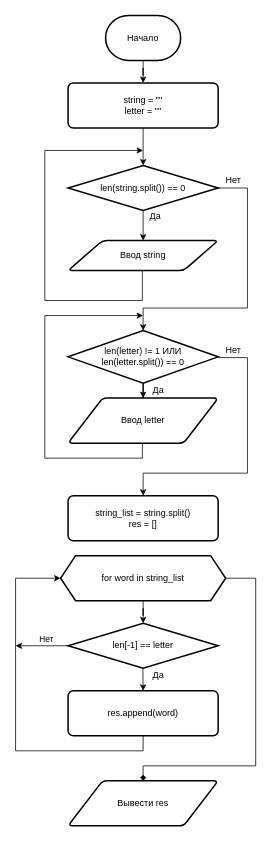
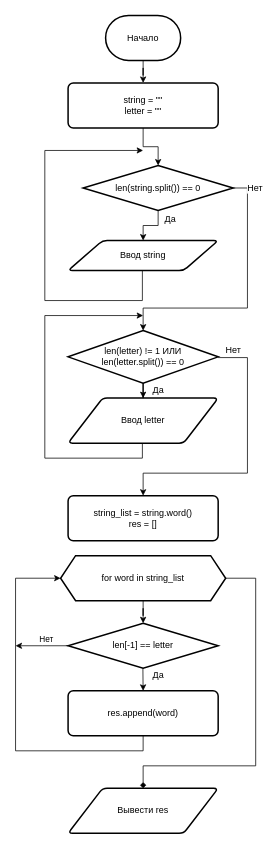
node "len(string.split()) == 0": moved (143, 188) -> (158, 188)
node "string_list = string.split() res = []": label "string_list = string.split() res = []" -> "string_list = string.word() res = []"
node "Вывести res": moved (143, 803) -> (143, 810)
